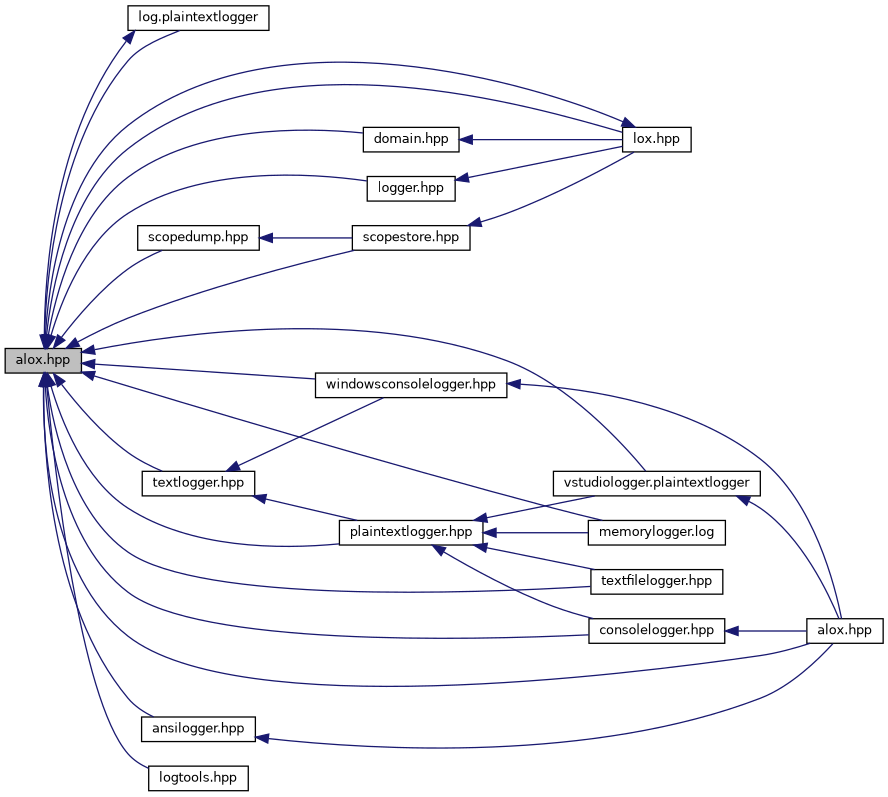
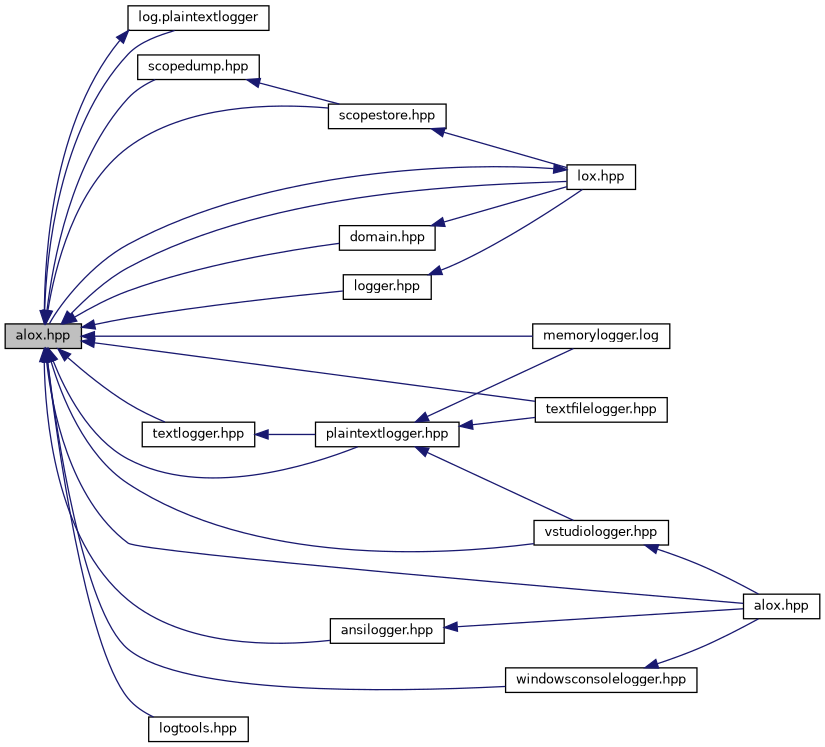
edge "windowsconsolelogger.hpp" -> "textlogger.hpp": removed
node "vstudiologger.plaintextlogger": label "vstudiologger.plaintextlogger" -> "vstudiologger.hpp"
node "consolelogger.hpp": removed
